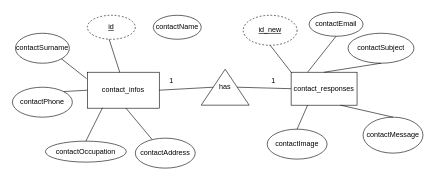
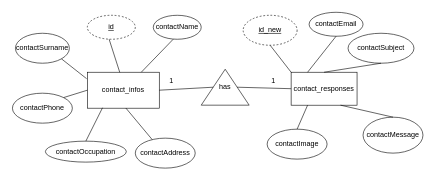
edge "contactName" -- "contact_infos": added
node "contactPhone": moved (42, 102) -> (42, 108)
